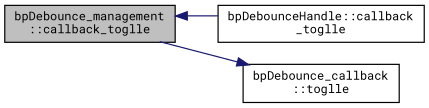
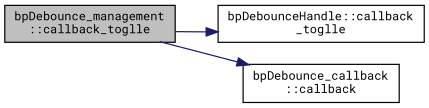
edge "bpDebounceHandle::callback _toglle" -> "bpDebounce_management ::callback_toglle": reversed
node "bpDebounce_callback ::toglle": label "bpDebounce_callback ::toglle" -> "bpDebounce_callback ::callback"
